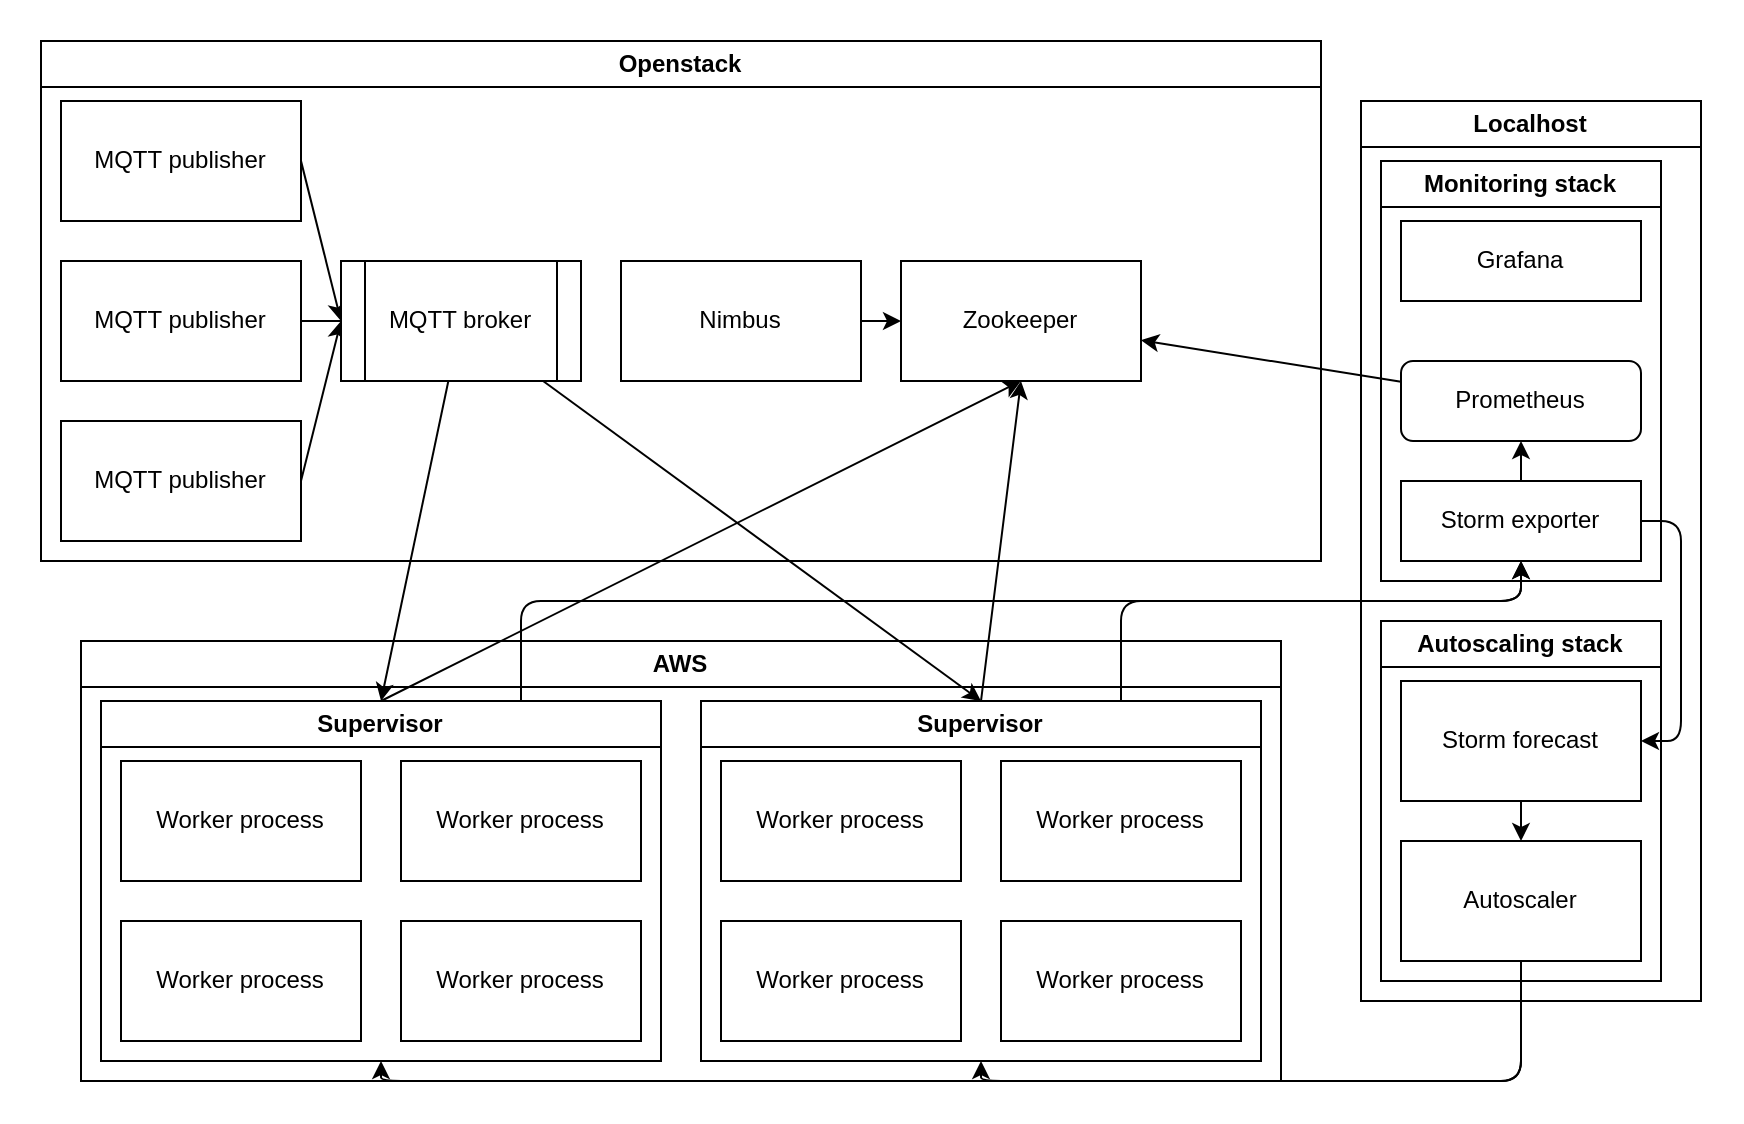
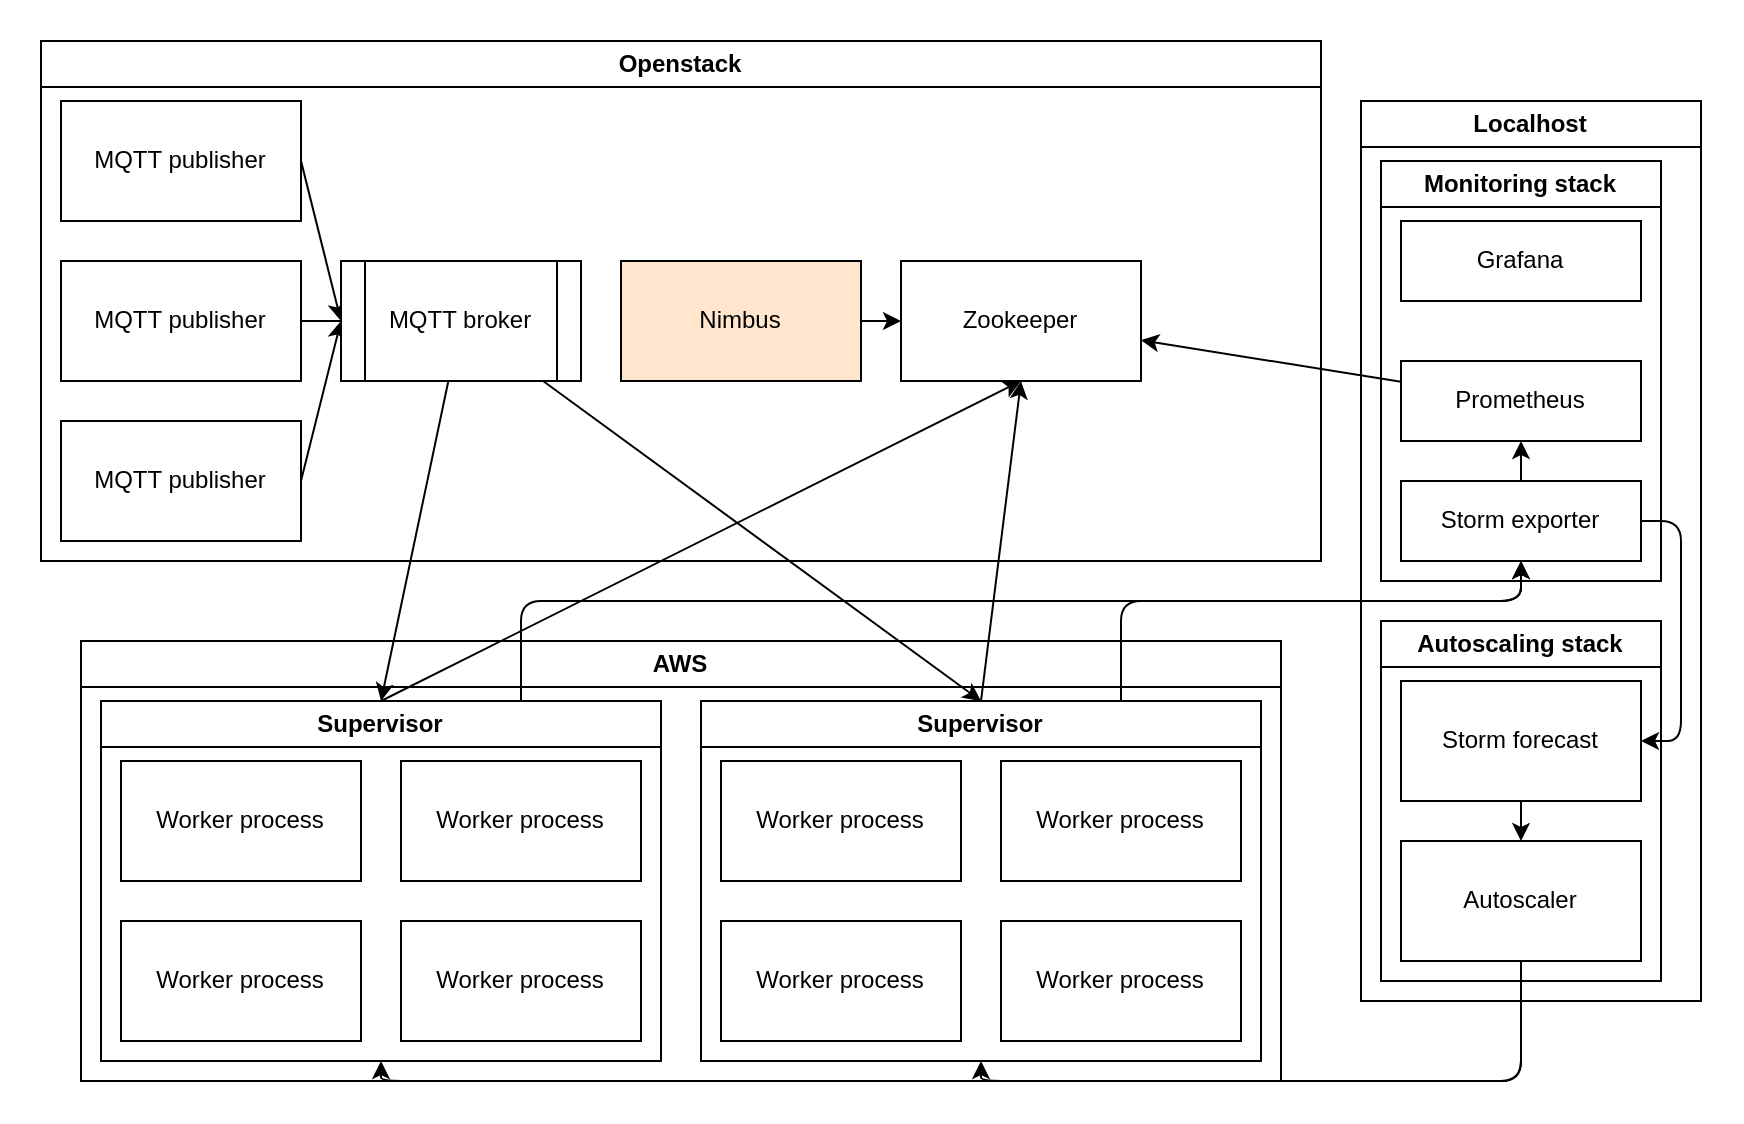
node "Nimbus": fillcolor #ffffff -> #ffe6cc
node "Prometheus": shape rounded rectangle -> rectangle
